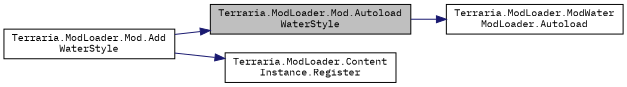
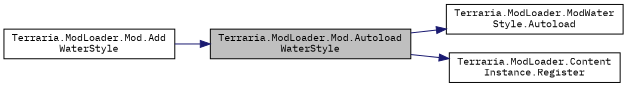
node "Terraria.ModLoader.ModWater ModLoader.Autoload": label "Terraria.ModLoader.ModWater ModLoader.Autoload" -> "Terraria.ModLoader.ModWater Style.Autoload"
edge "Terraria.ModLoader.Mod.Add WaterStyle" -> "Terraria.ModLoader.Content Instance.Register": now "Terraria.ModLoader.Mod.Autoload WaterStyle" -> "Terraria.ModLoader.Content Instance.Register"
